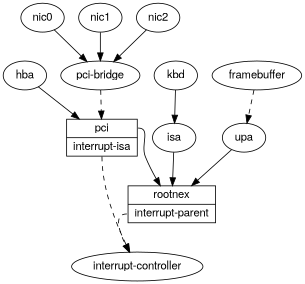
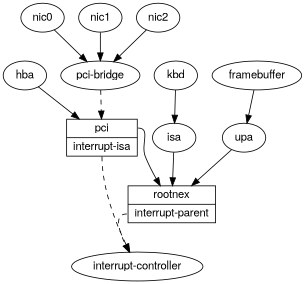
edge "framebuffer" -> "upa": style dashed -> solid
